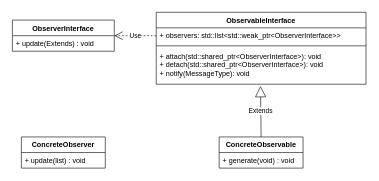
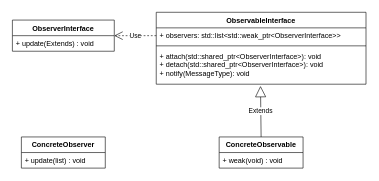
node "+ generate(void) : void": label "+ generate(void) : void" -> "+ weak(void) : void"
